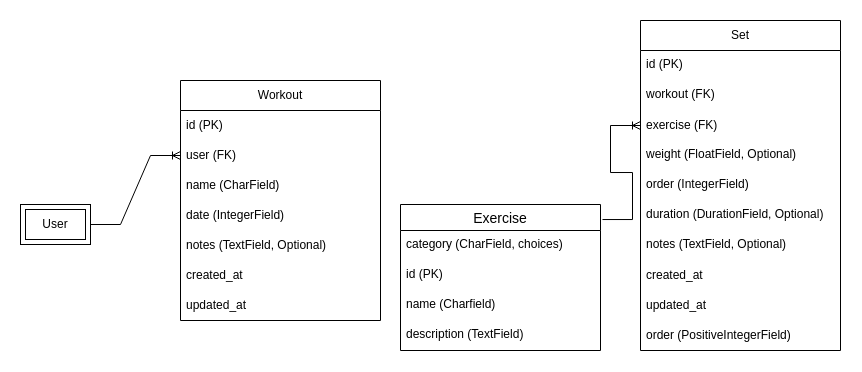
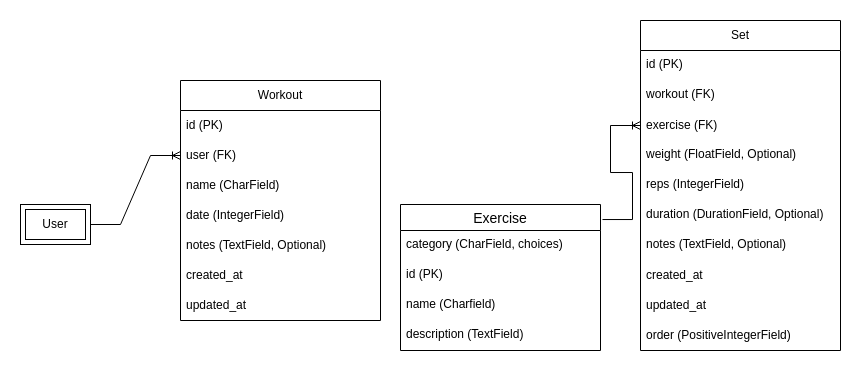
node "order (IntegerField)": label "order (IntegerField)" -> "reps (IntegerField)"
